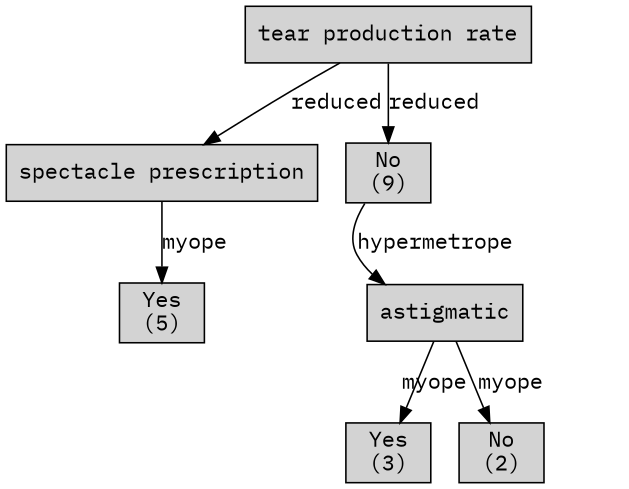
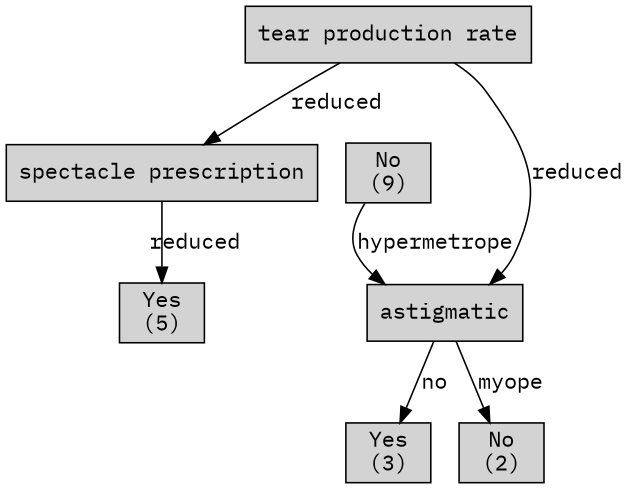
edge "tear production rate" -> "No (9)": now "tear production rate" -> "astigmatic"
edge "spectacle prescription" -> "Yes (5)": label "myope" -> "reduced"
edge "astigmatic" -> "Yes (3)": label "myope" -> "no"
